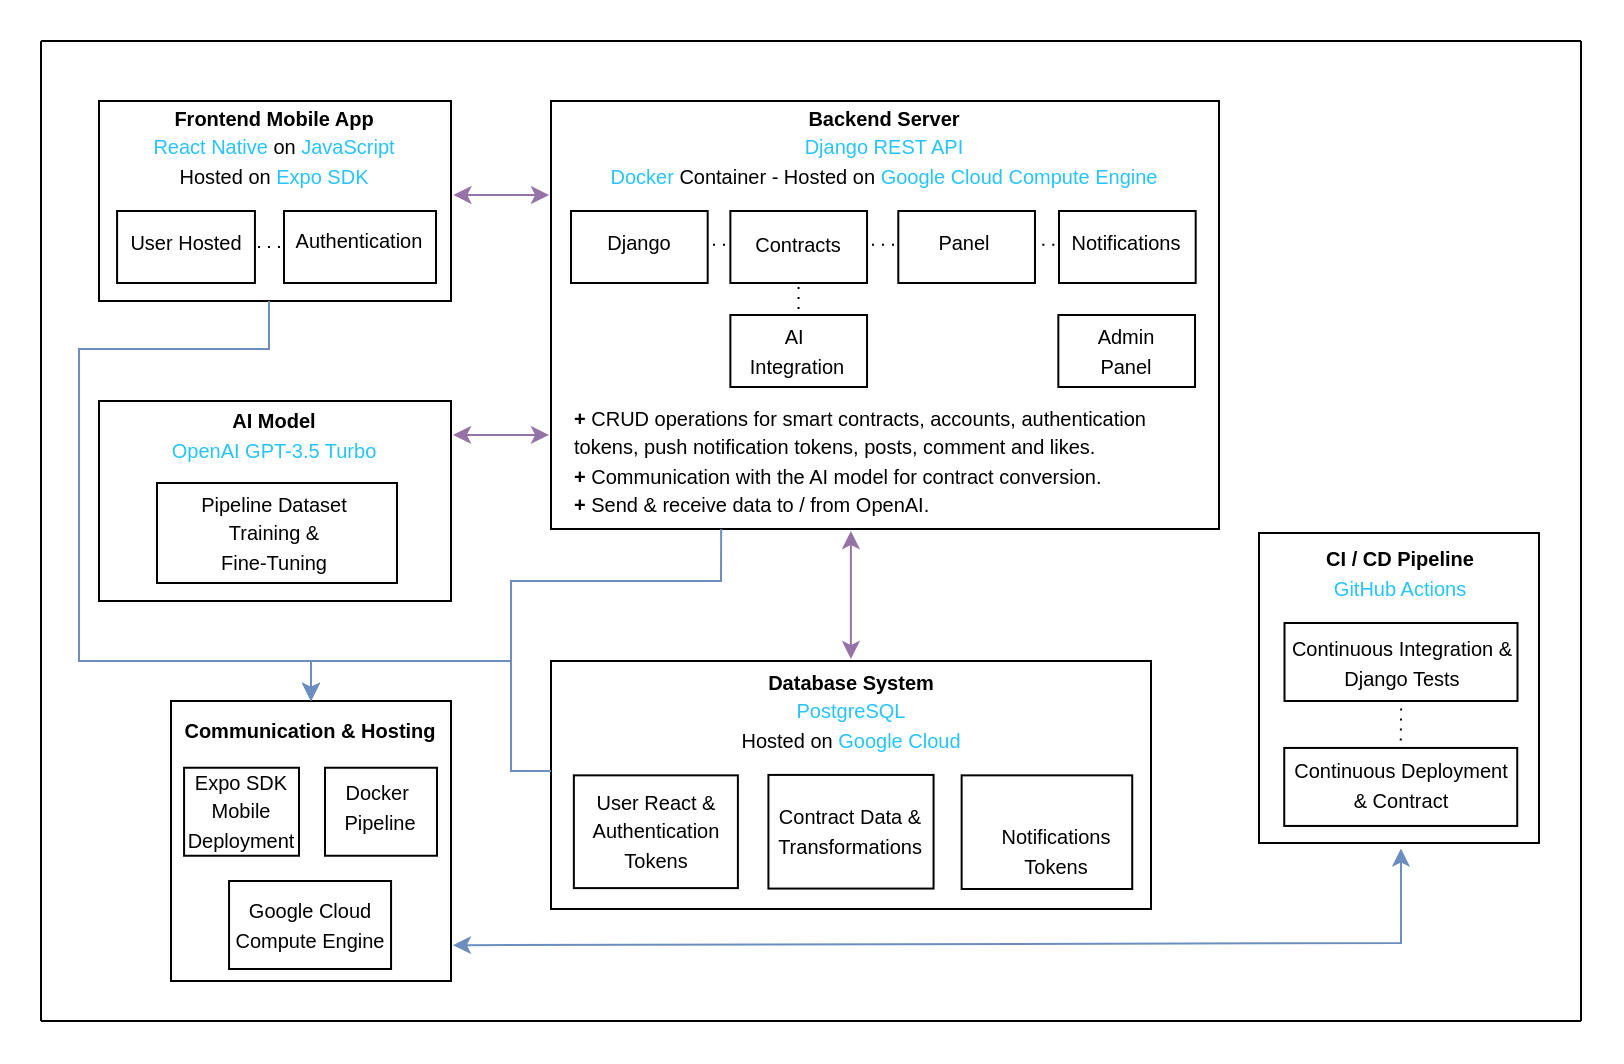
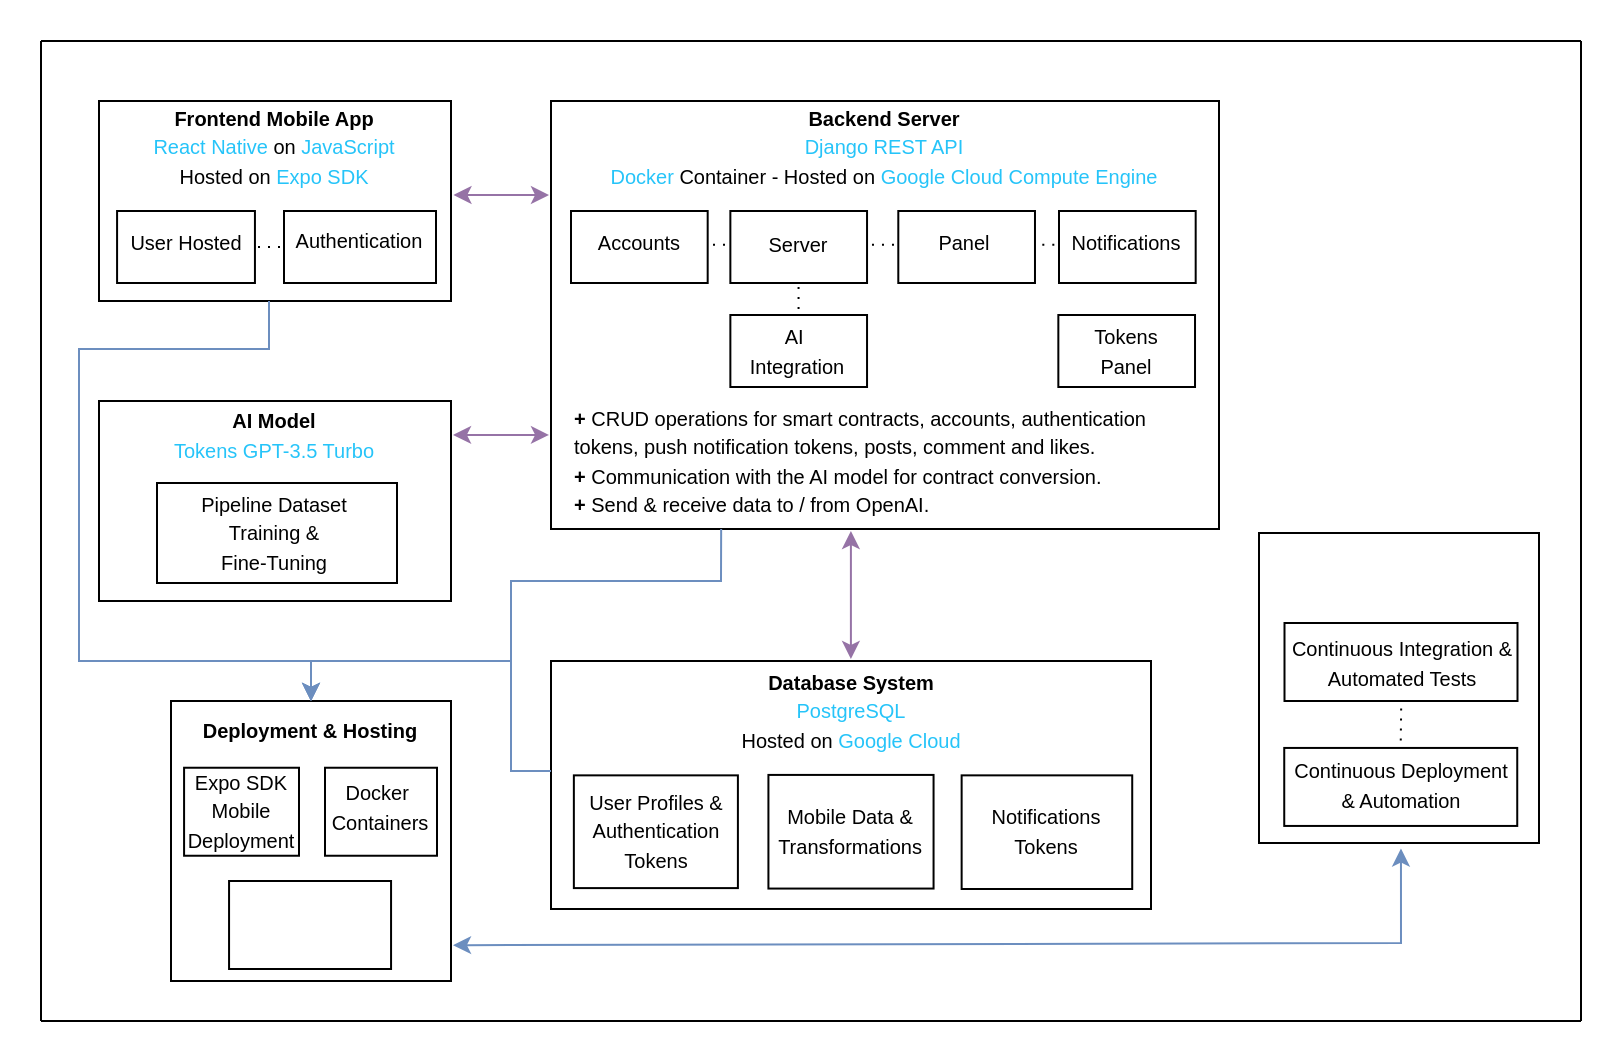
node "Django": label "Django" -> "Accounts"
node "Contracts": label "Contracts" -> "Server"
node "Admin Panel": label "Admin Panel" -> "Tokens Panel"
node "AI Model OpenAI GPT-3.5 Turbo": label "AI Model OpenAI GPT-3.5 Turbo" -> "AI Model Tokens GPT-3.5 Turbo"
node "CI / CD Pipeline GitHub Actions": removed
node "Continuous Integration & Django Tests": label "Continuous Integration & Django Tests" -> "Continuous Integration & Automated Tests"
node "Communication & Hosting": label "Communication & Hosting" -> "Deployment & Hosting"
node "Continuous Deployment & Contract": label "Continuous Deployment & Contract" -> "Continuous Deployment & Automation"
node "Docker Pipeline": label "Docker Pipeline" -> "Docker Containers"
node "User React & Authentication Tokens": label "User React & Authentication Tokens" -> "User Profiles & Authentication Tokens"
node "Contract Data & Transformations": label "Contract Data & Transformations" -> "Mobile Data & Transformations"
node "Notifications Tokens": moved (1057, 852) -> (1047, 832)
node "Google Cloud Compute Engine": removed
